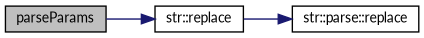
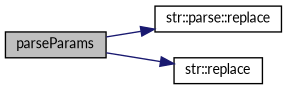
edge "str::replace" -> "str::parse::replace": now "parseParams" -> "str::parse::replace"
